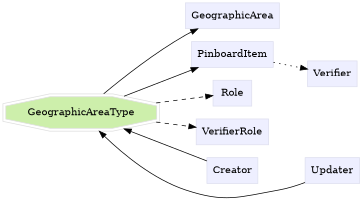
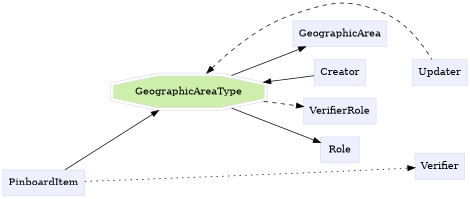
edge "GeographicAreaType" -> "PinboardItem": reversed
edge "GeographicAreaType" -> "Role": style dashed -> solid
edge "Updater" -> "GeographicAreaType": style solid -> dashed
